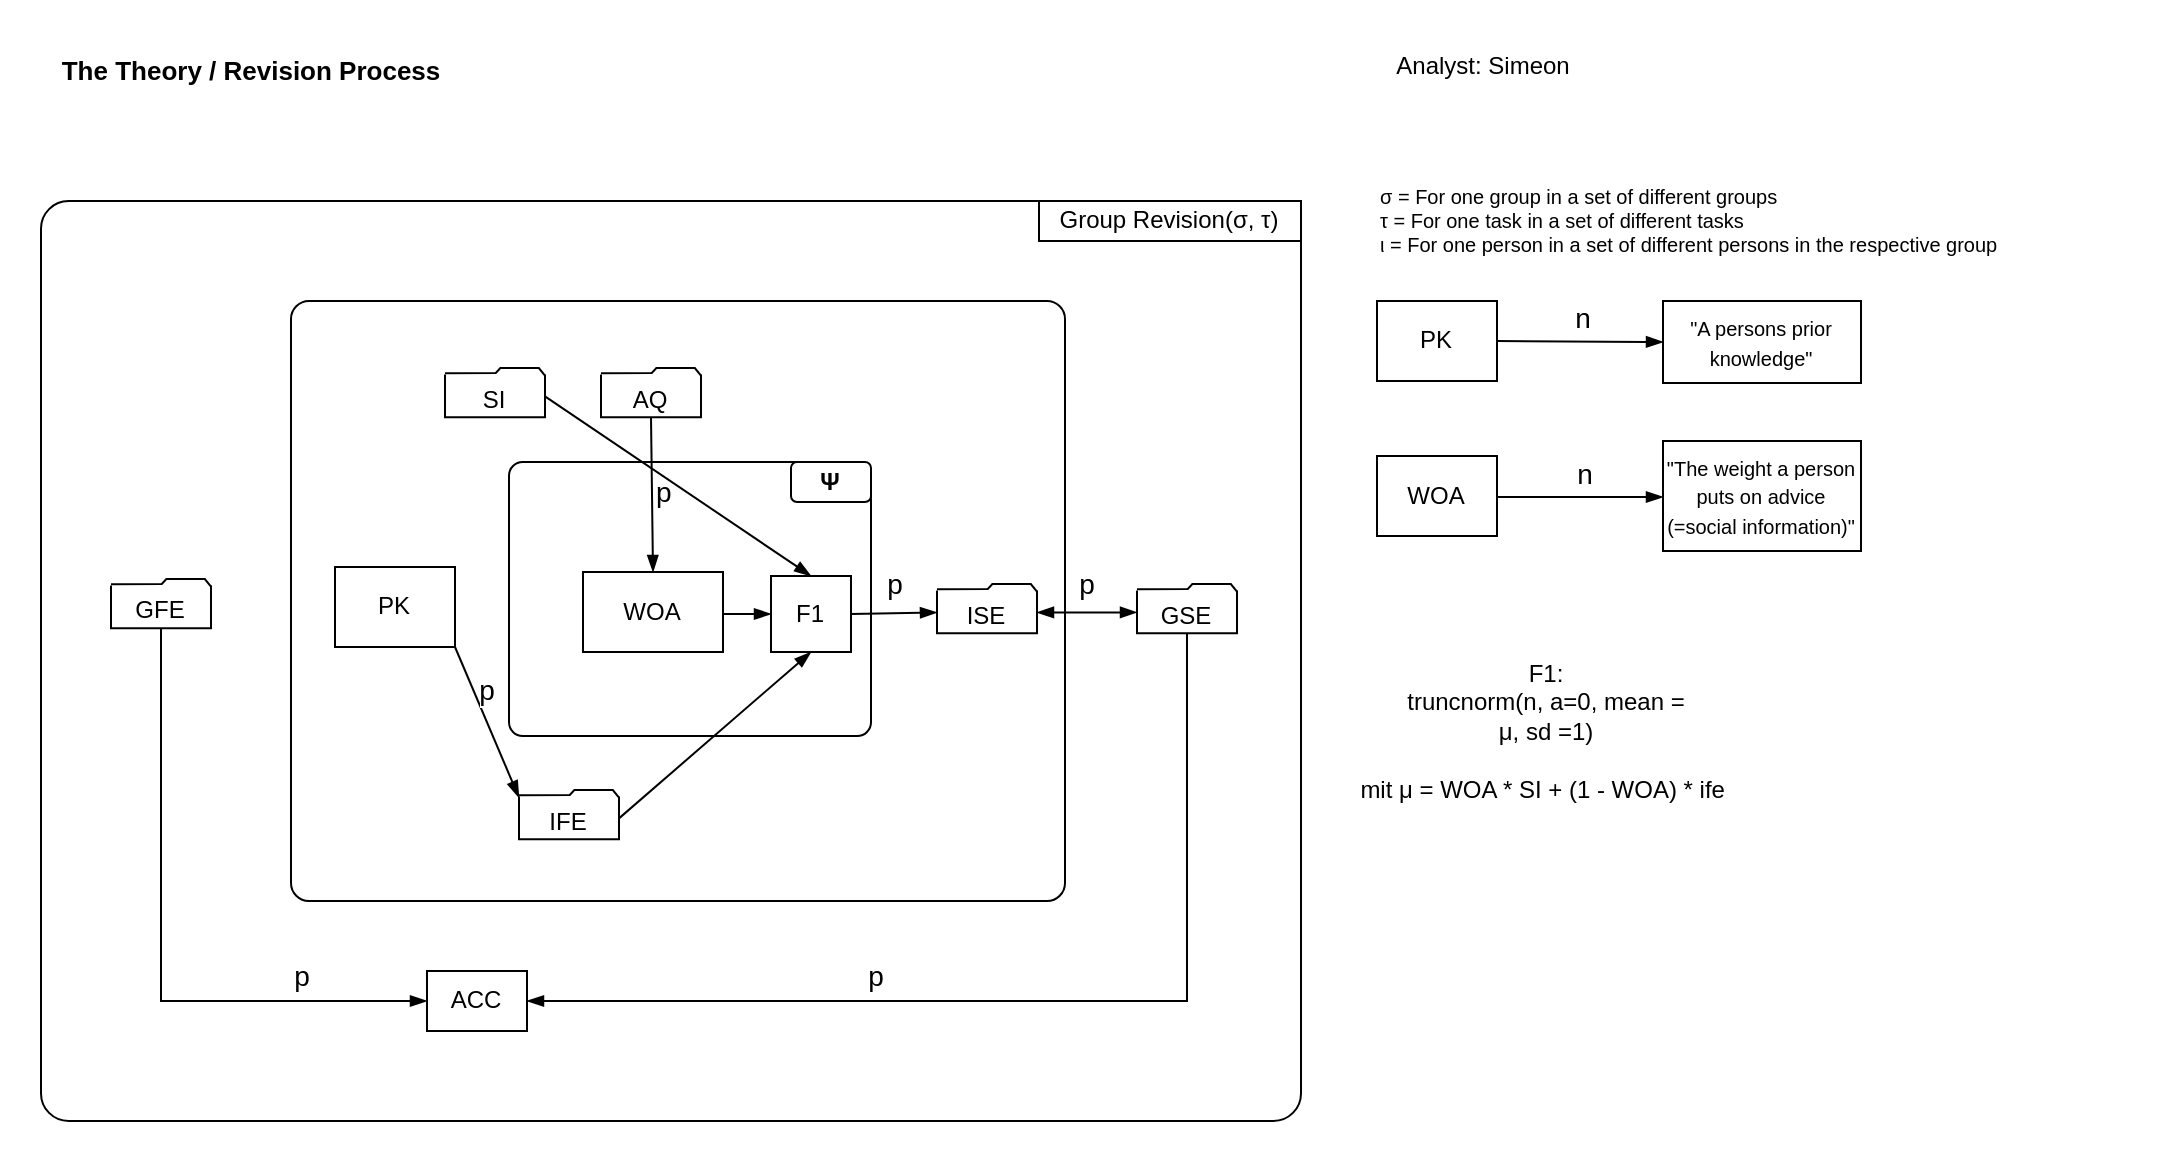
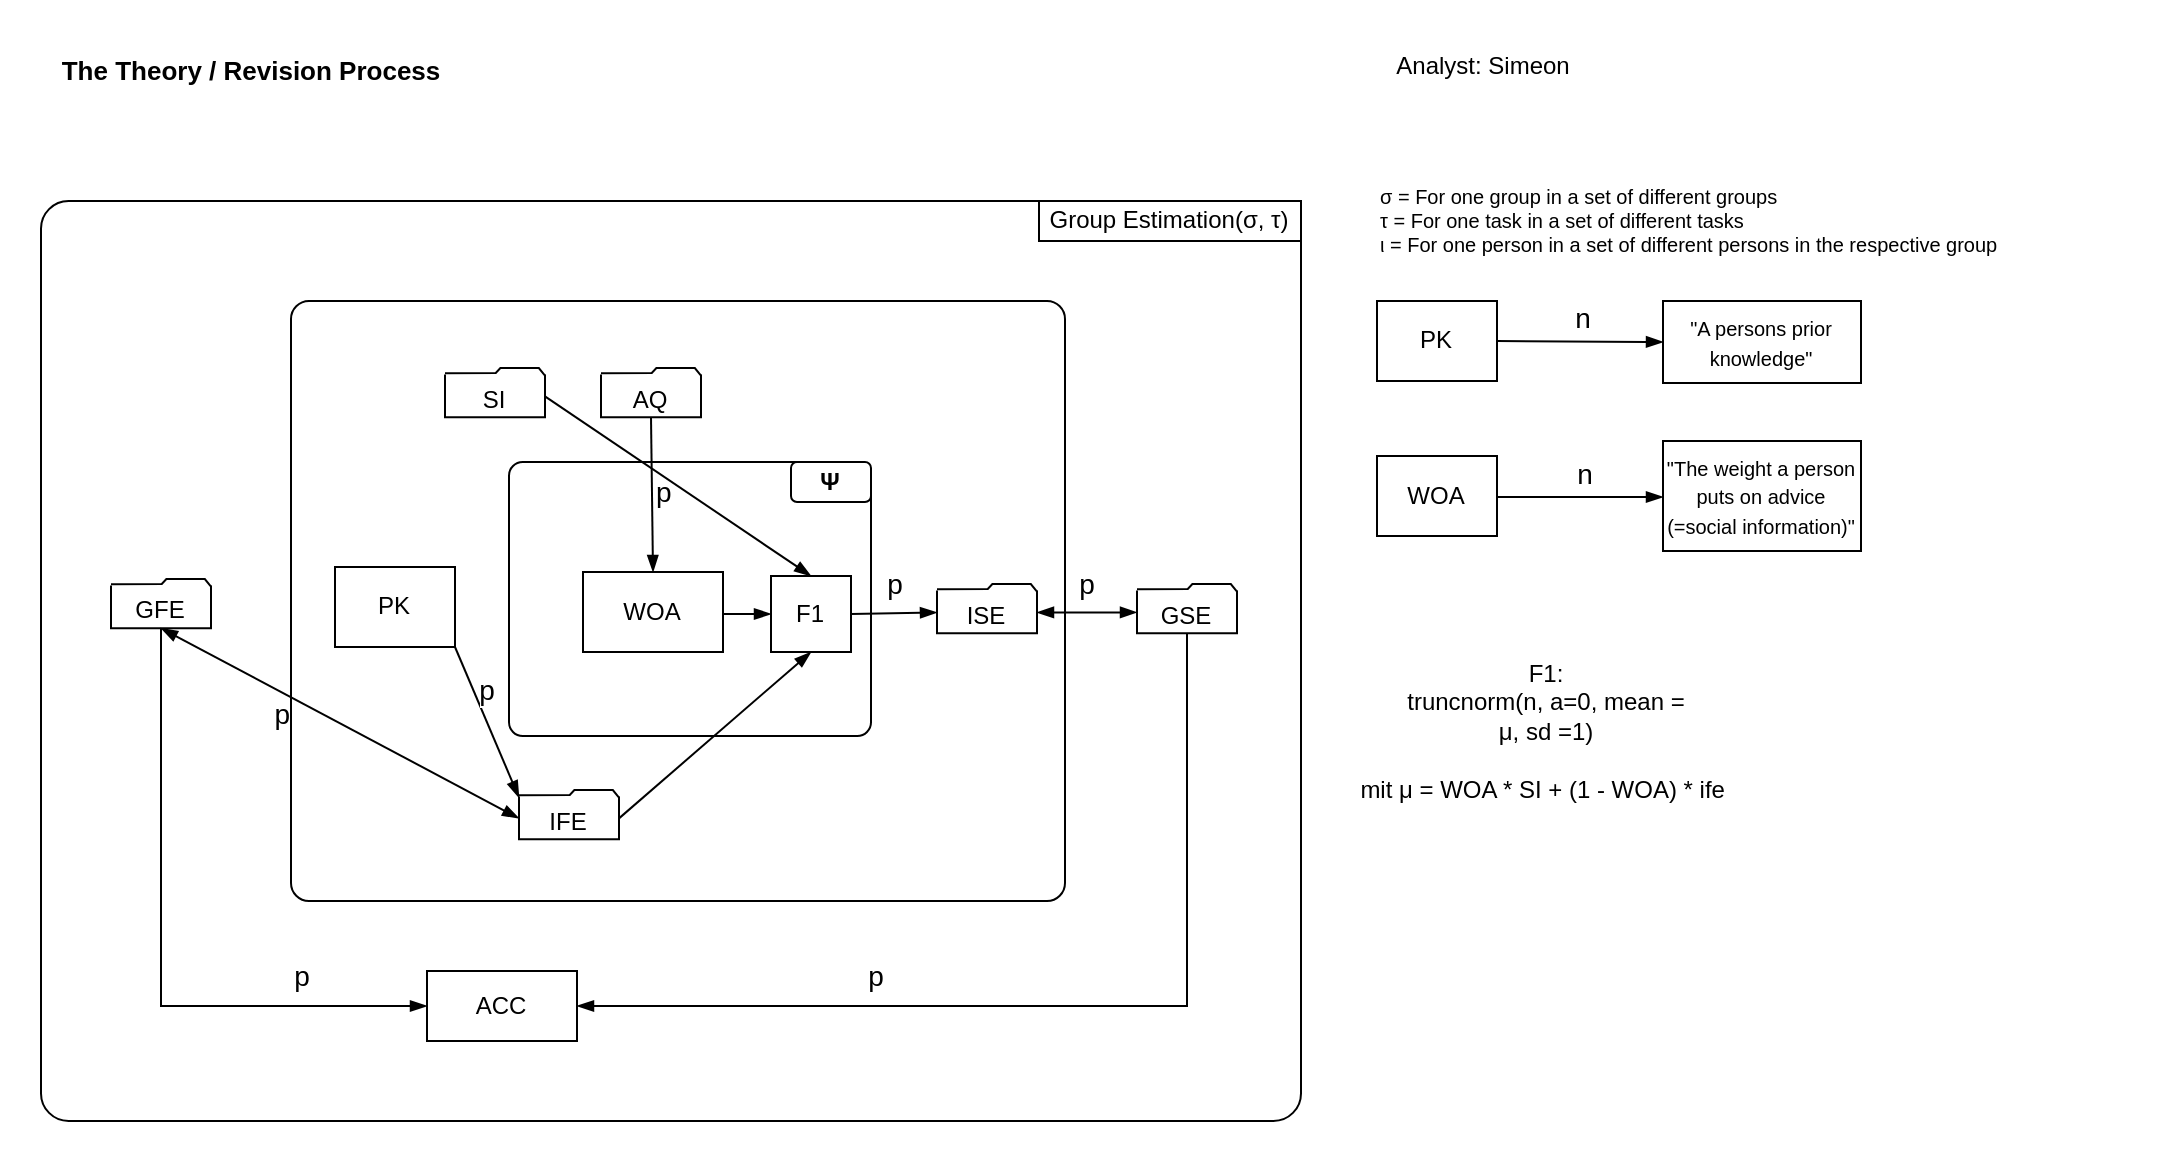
node "Group Revision(σ, τ)": label "Group Revision(σ, τ)" -> "Group Estimation(σ, τ)"
edge "GFE" -- "IFE": added, label "p"
node "ACC": size 100x60 -> 150x70
